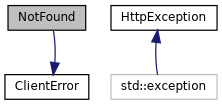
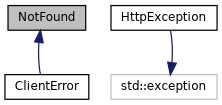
edge "NotFound" -> "ClientError": reversed
edge "std::exception" -> "HttpException": reversed
